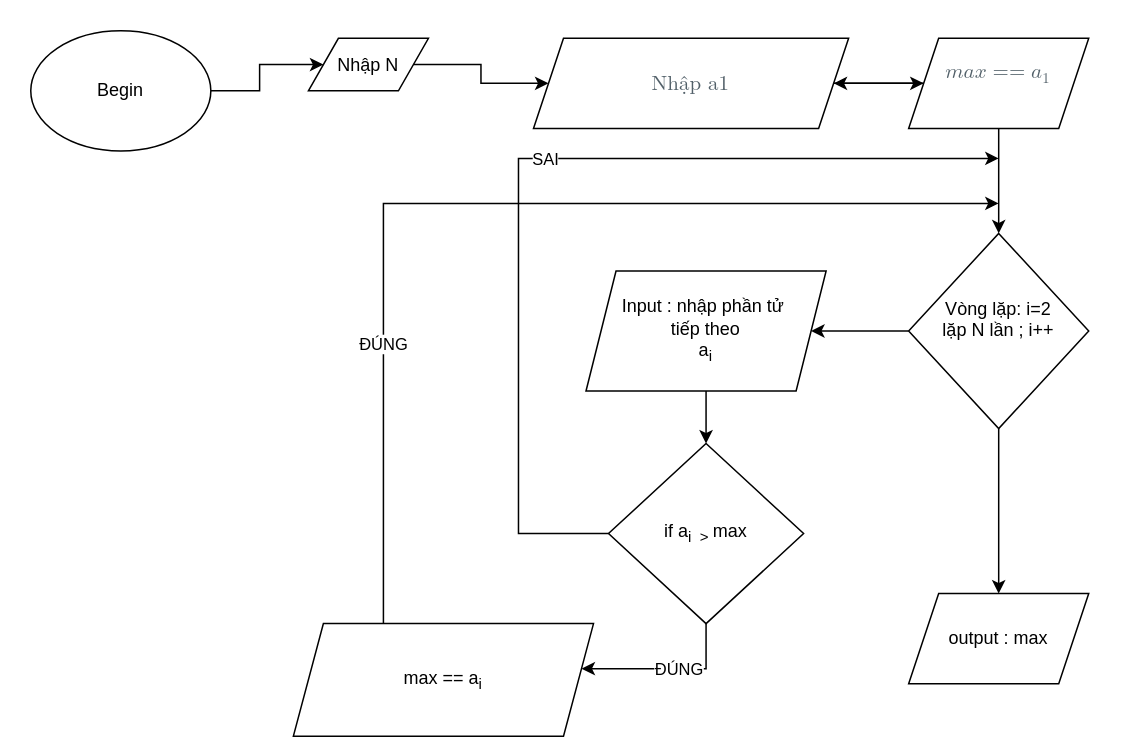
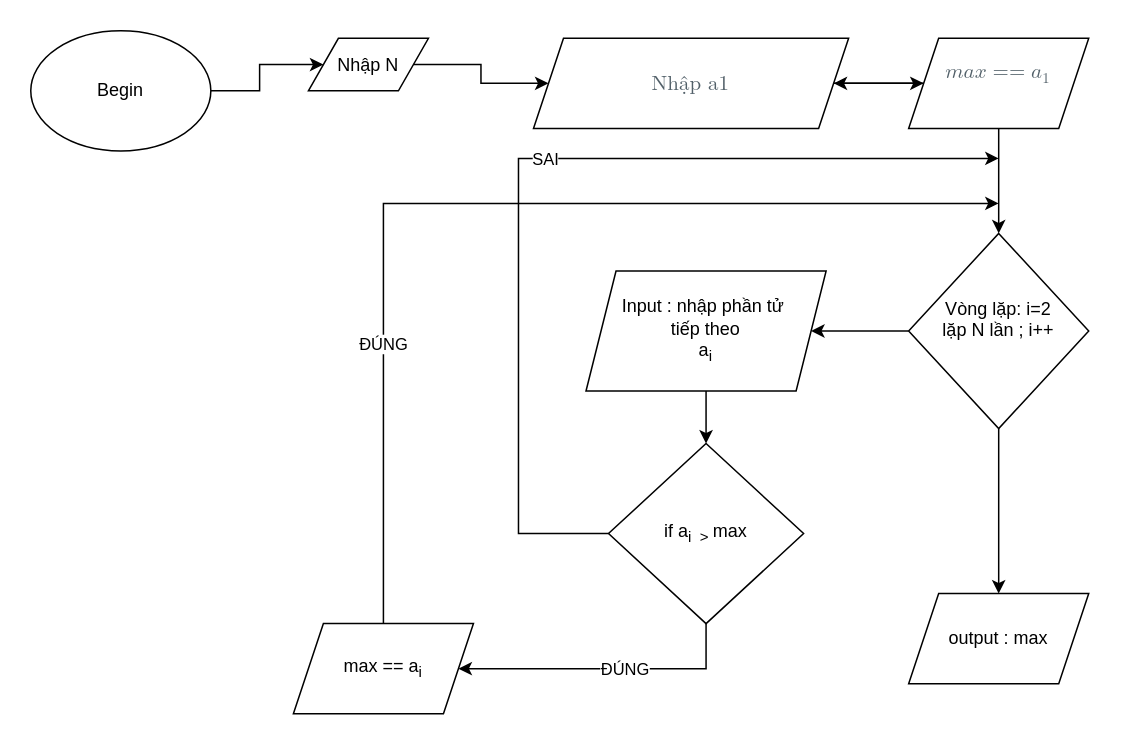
node "max == ai": size 300x113 -> 180x90
